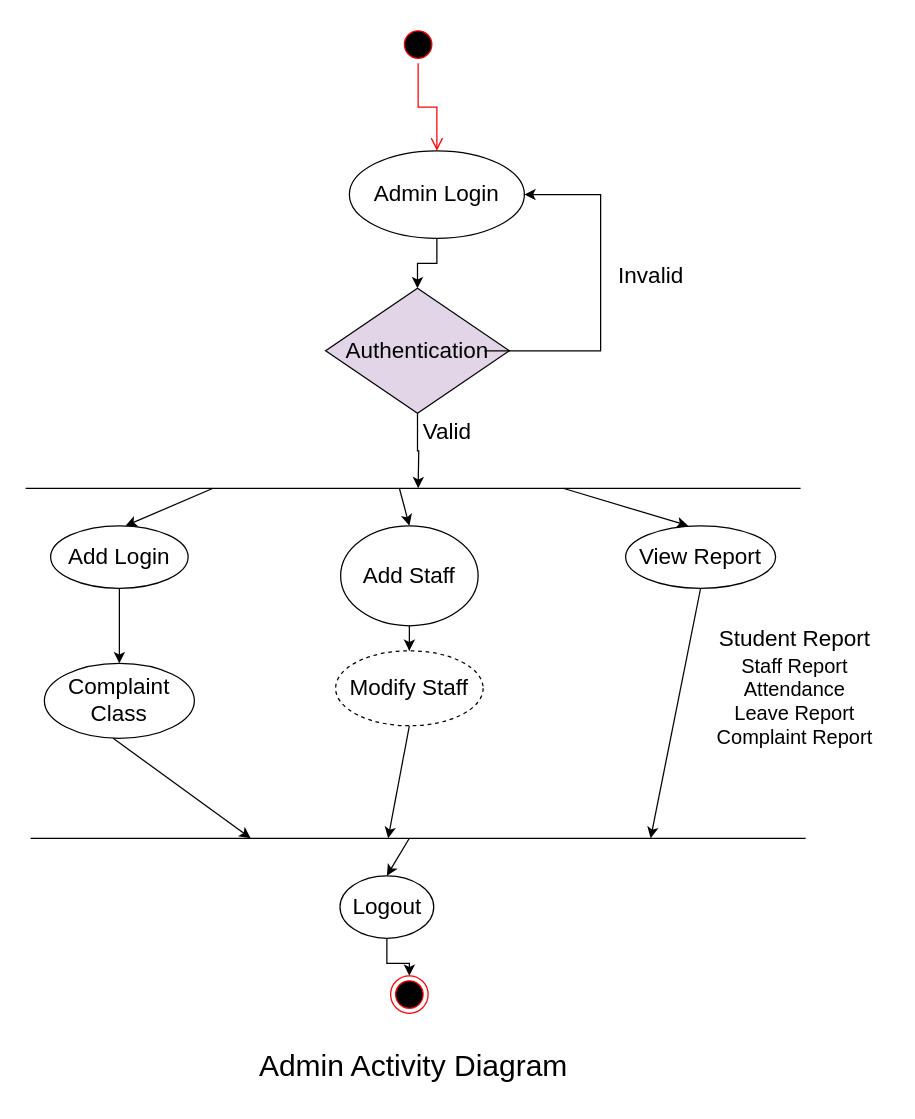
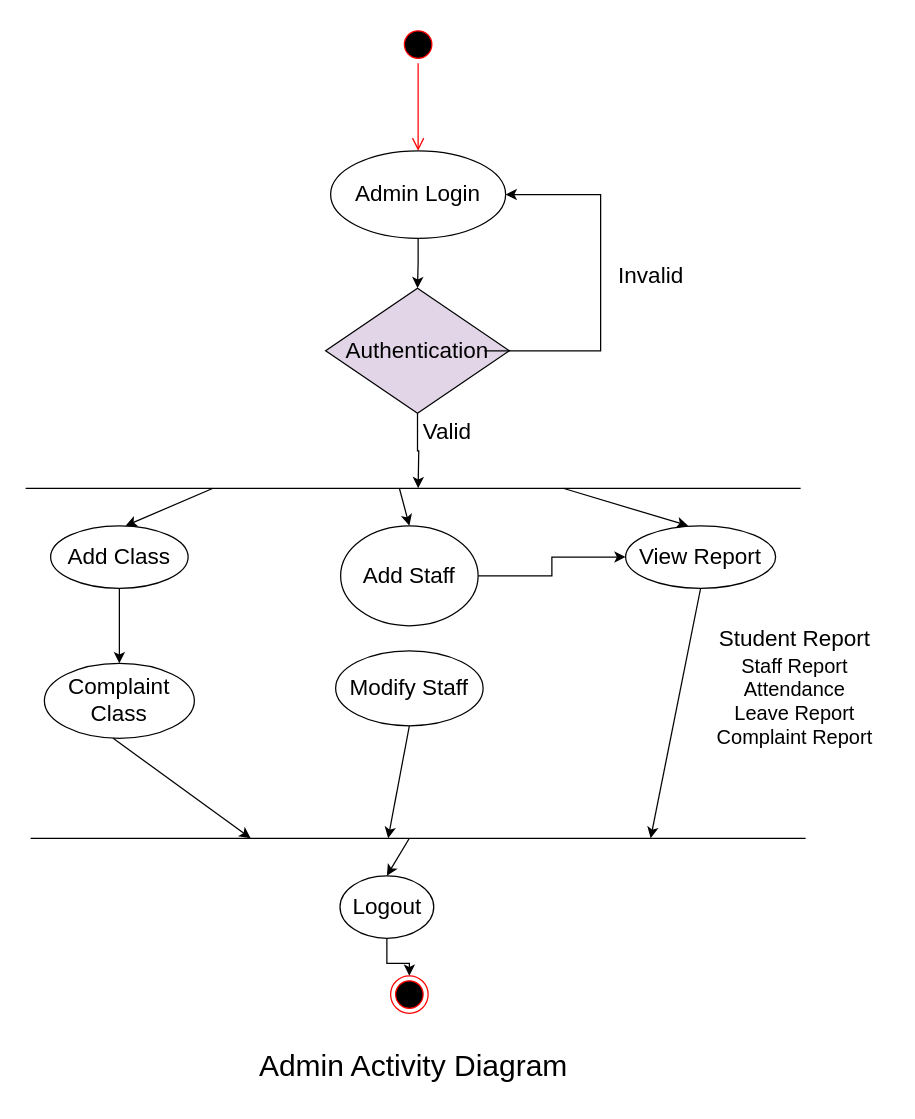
node "Admin Login": moved (437, 194) -> (418, 194)
node "Add Login": label "Add Login" -> "Add Class"
edge "Add Staff" -> "Modify Staff": now "Add Staff" -> "View Report"
node "Modify Staff": style dashed -> solid
